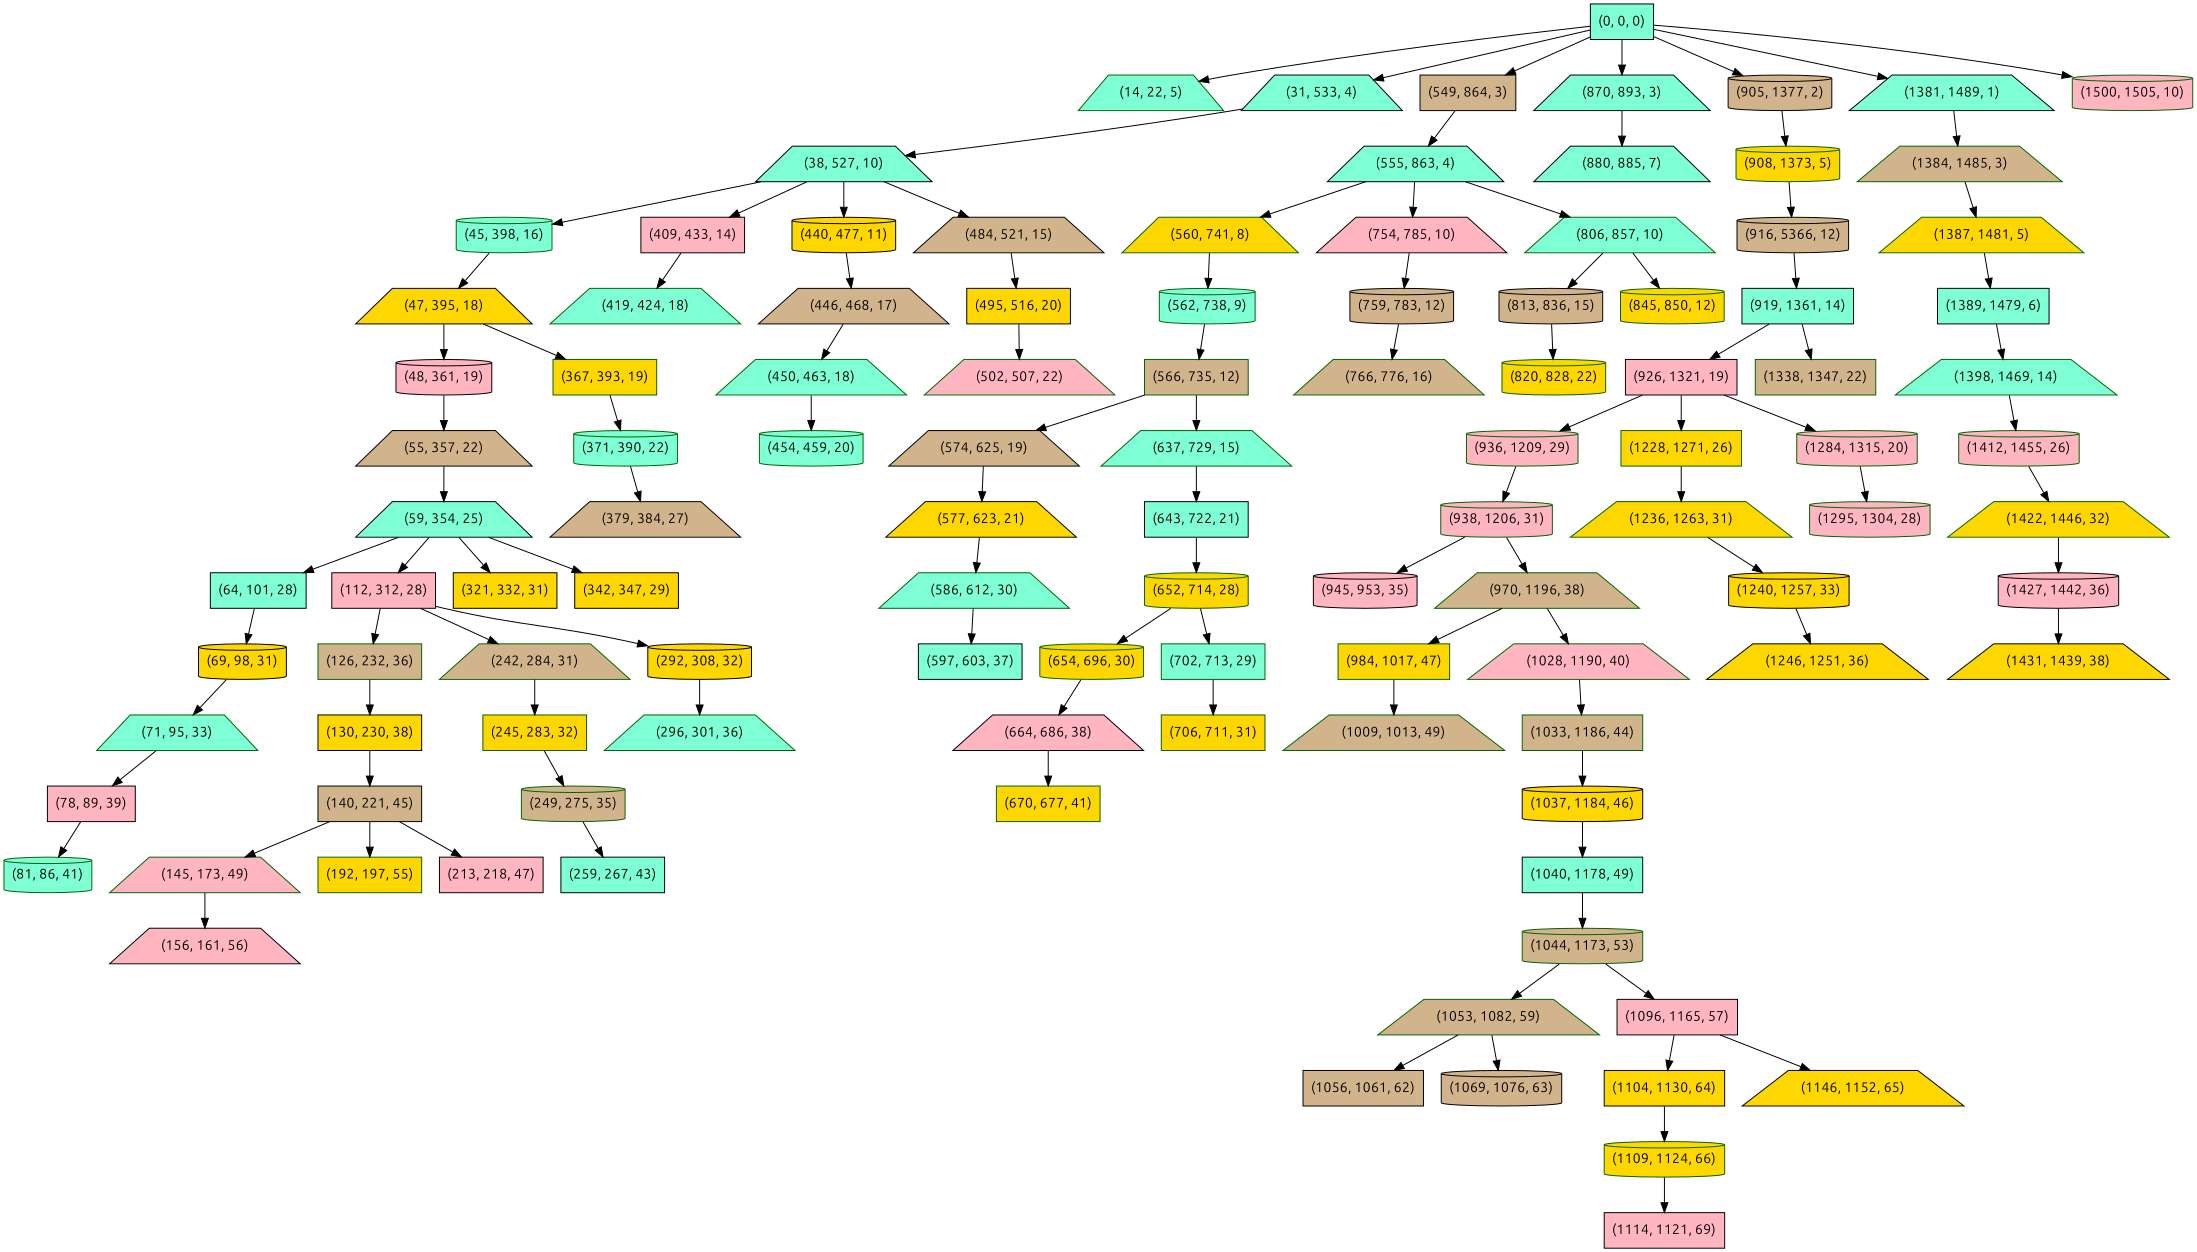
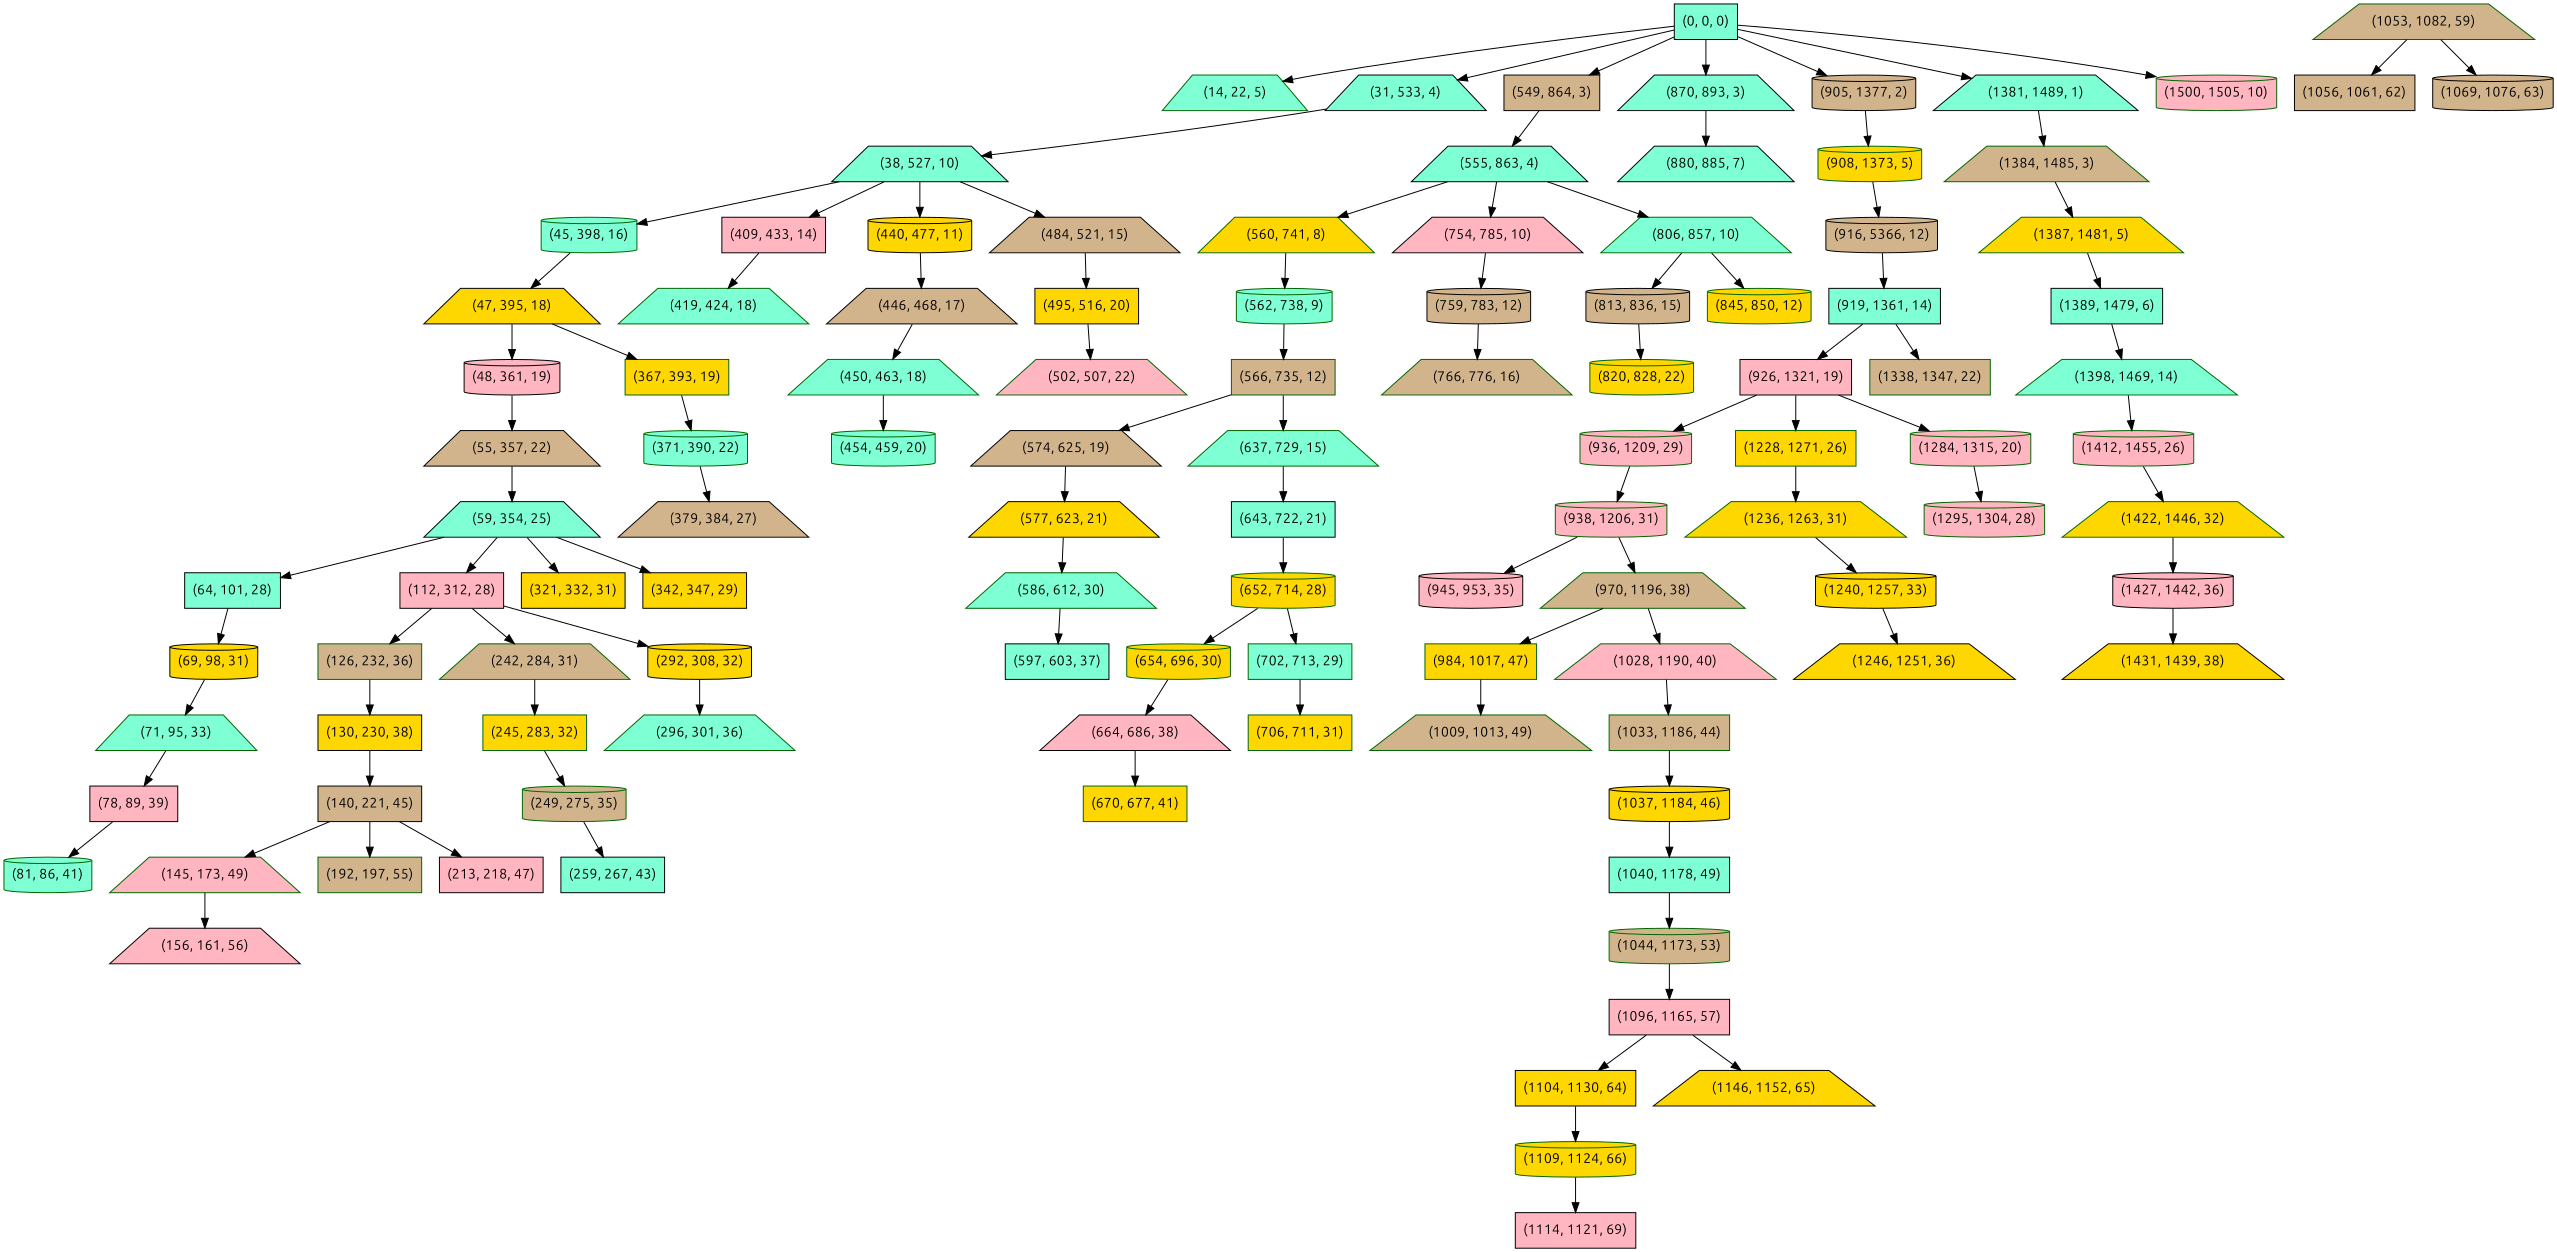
node "(192, 197, 55)": fillcolor gold -> tan
edge "(1044, 1173, 53)" -> "(1053, 1082, 59)": removed
